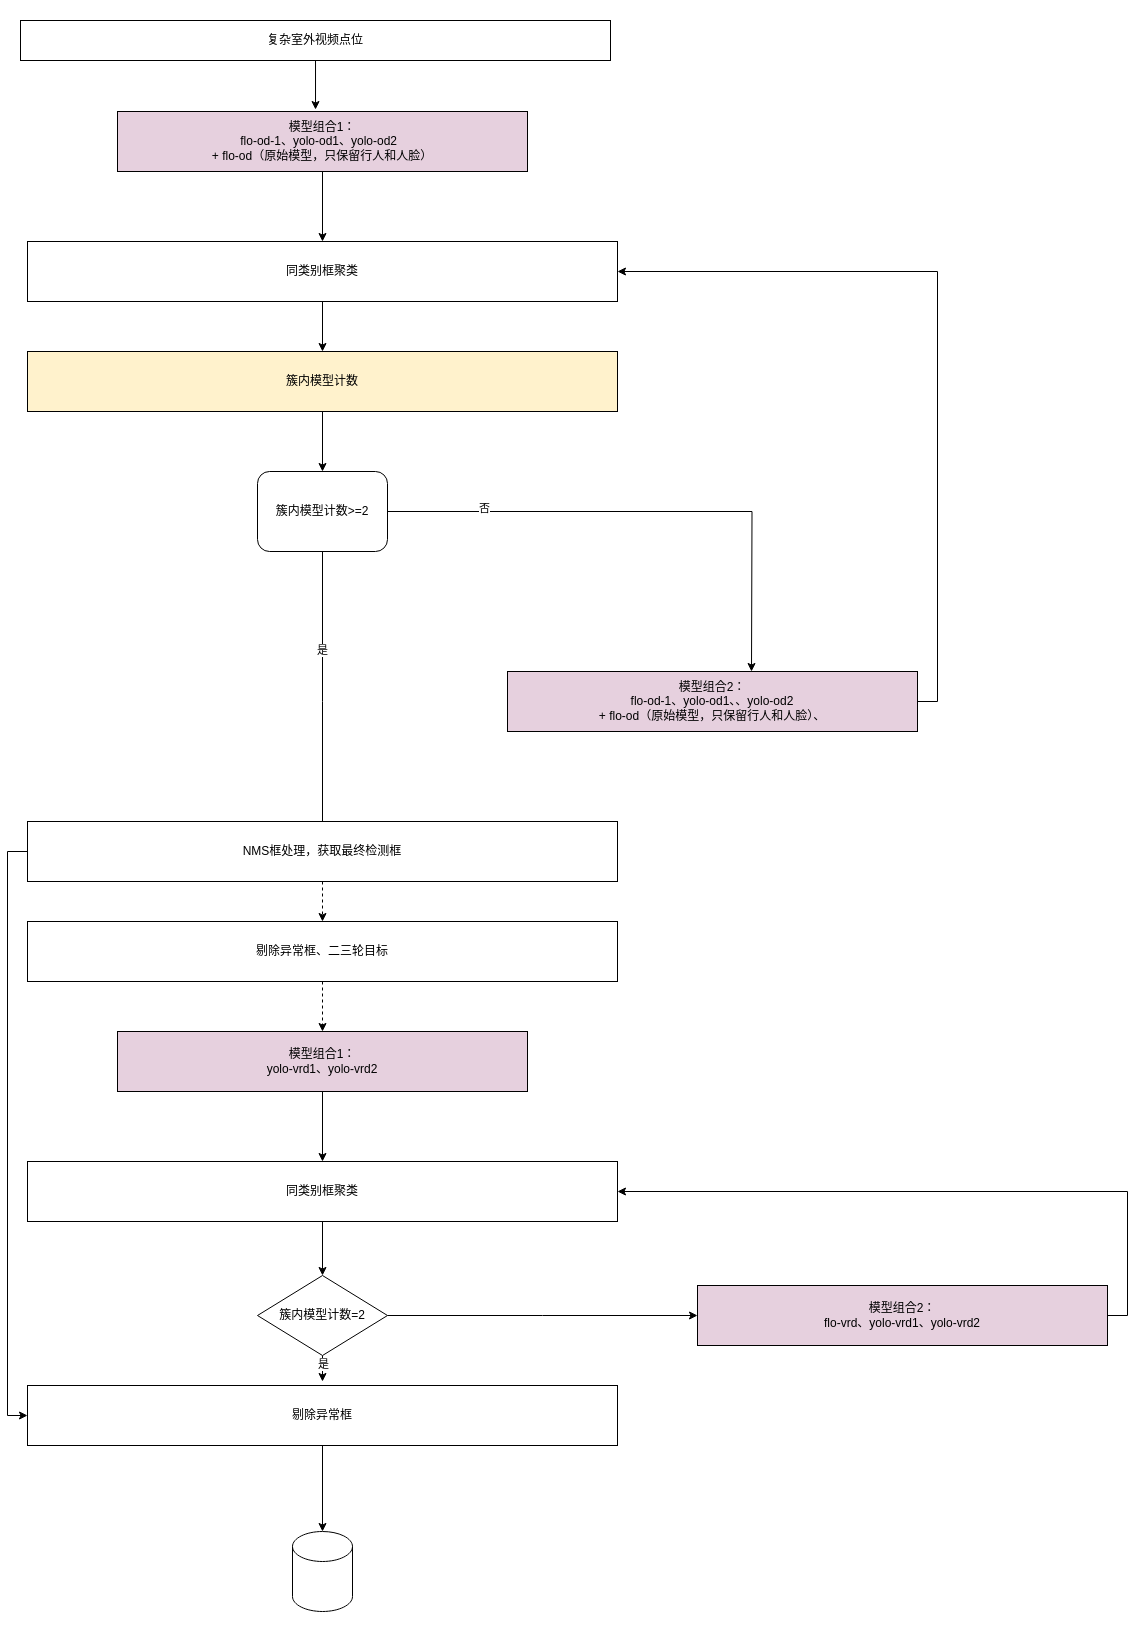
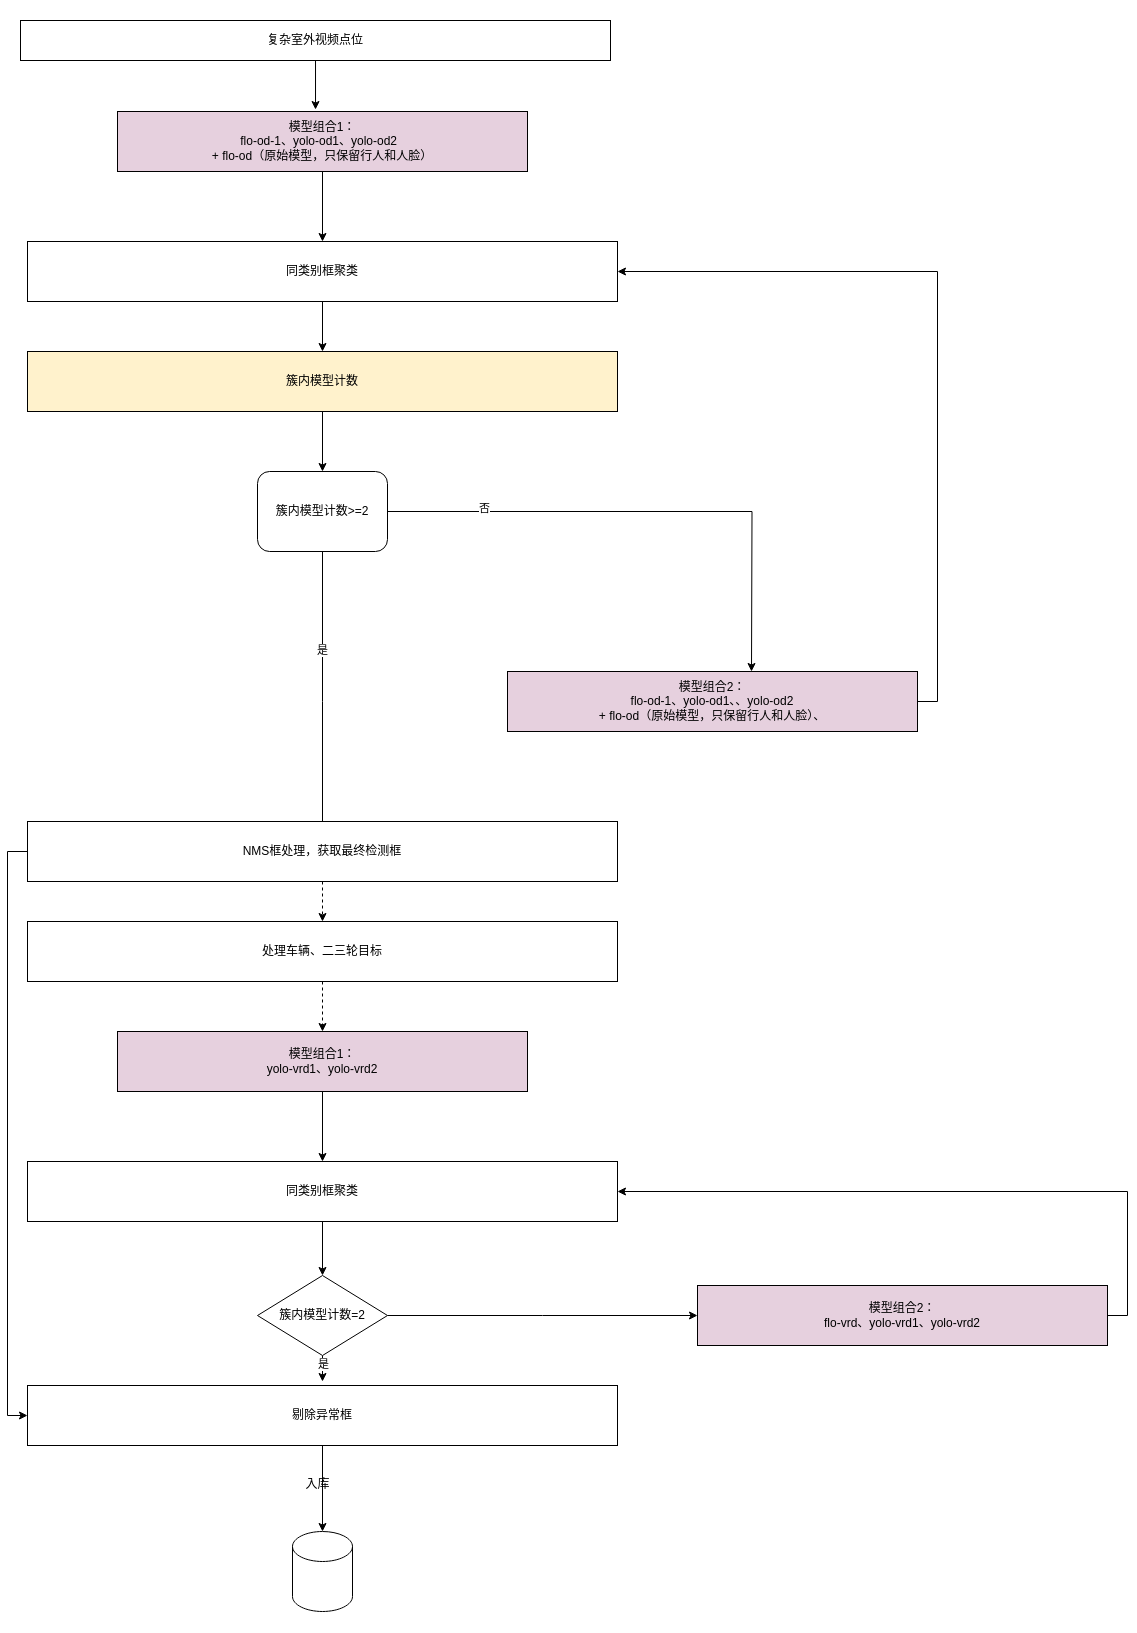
node "剔除异常框、二三轮目标": label "剔除异常框、二三轮目标" -> "处理车辆、二三轮目标"
node "入库": added
